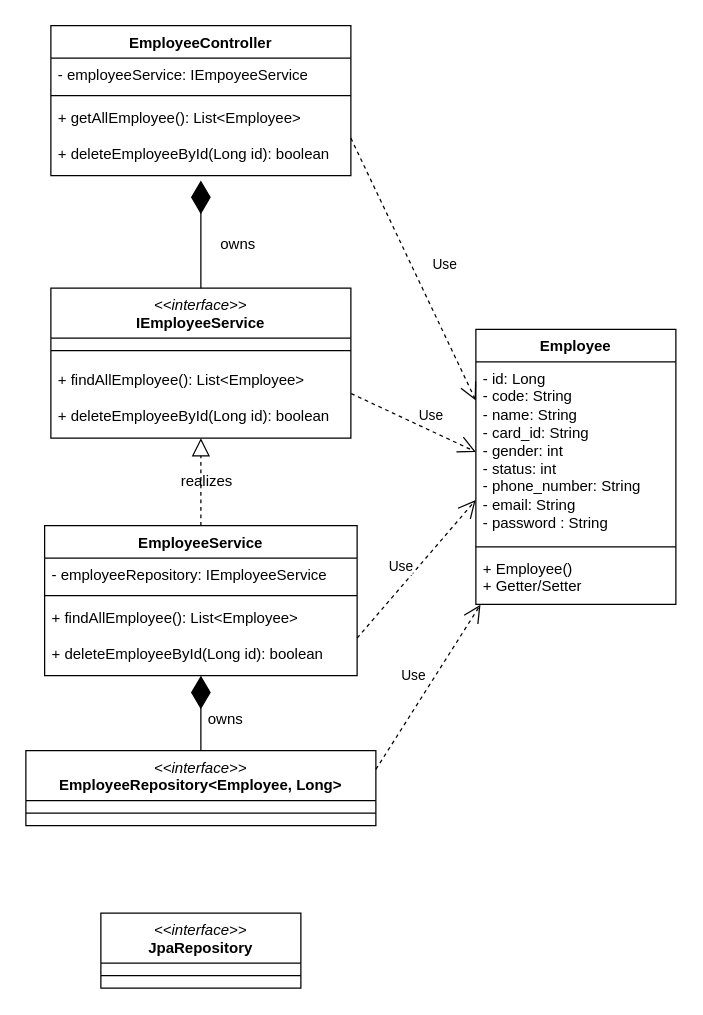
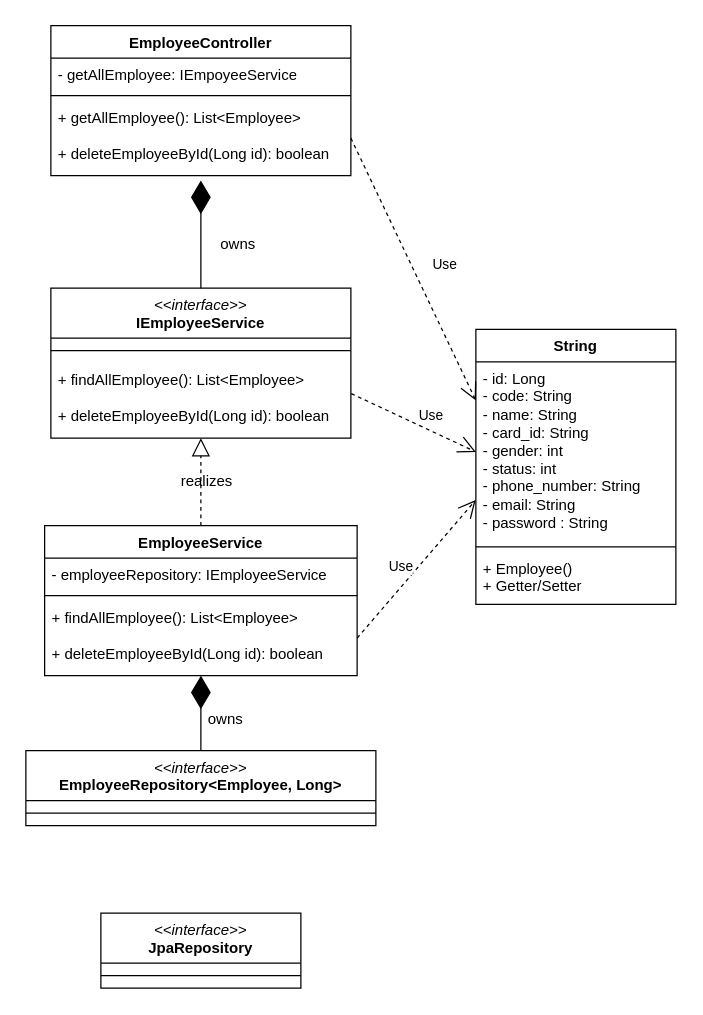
node "- employeeService: IEmpoyeeService": label "- employeeService: IEmpoyeeService" -> "- getAllEmployee: IEmpoyeeService"
node "Employee": label "Employee" -> "String"
edge "<<interface>> EmployeeRepository<Employee, Long>" -> "+ Employee() + Getter/Setter": removed, label "Use"
